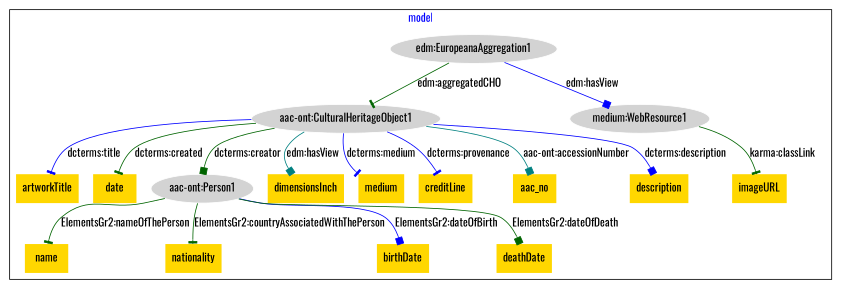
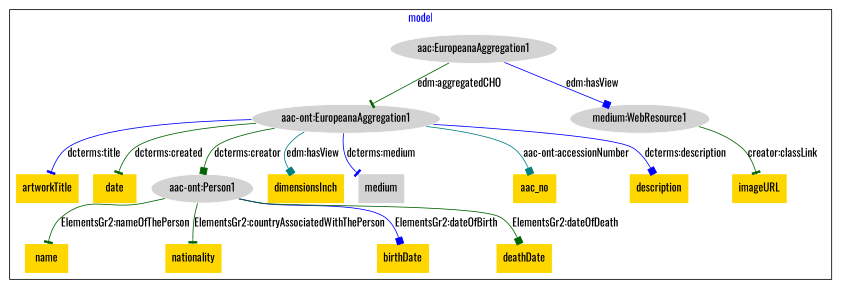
node "edm:EuropeanaAggregation1": label "edm:EuropeanaAggregation1" -> "aac:EuropeanaAggregation1"
node "aac-ont:CulturalHeritageObject1": label "aac-ont:CulturalHeritageObject1" -> "aac-ont:EuropeanaAggregation1"
edge "medium:WebResource1" -> "imageURL": label "karma:classLink" -> "creator:classLink"
node "medium": fillcolor gold -> lightgray
node "creditLine": removed
